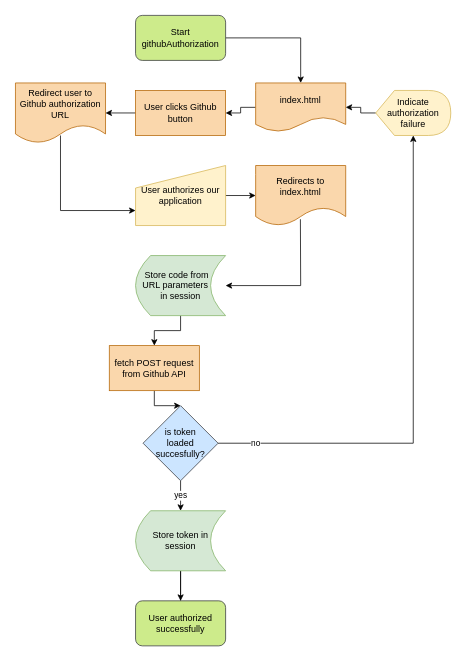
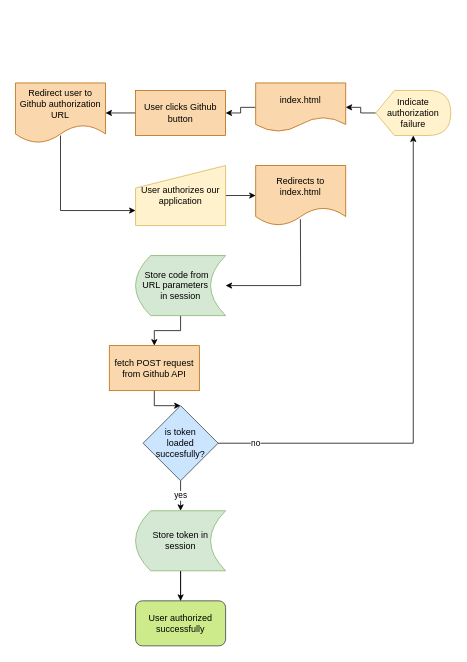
node "Start githubAuthorization": removed
edge "Start githubAuthorization" -> "index.html": removed
